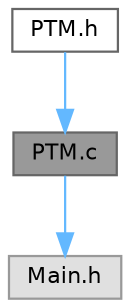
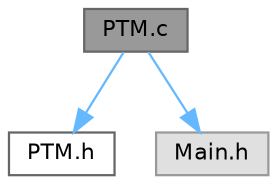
edge "PTM.h" -> "PTM.c": reversed
